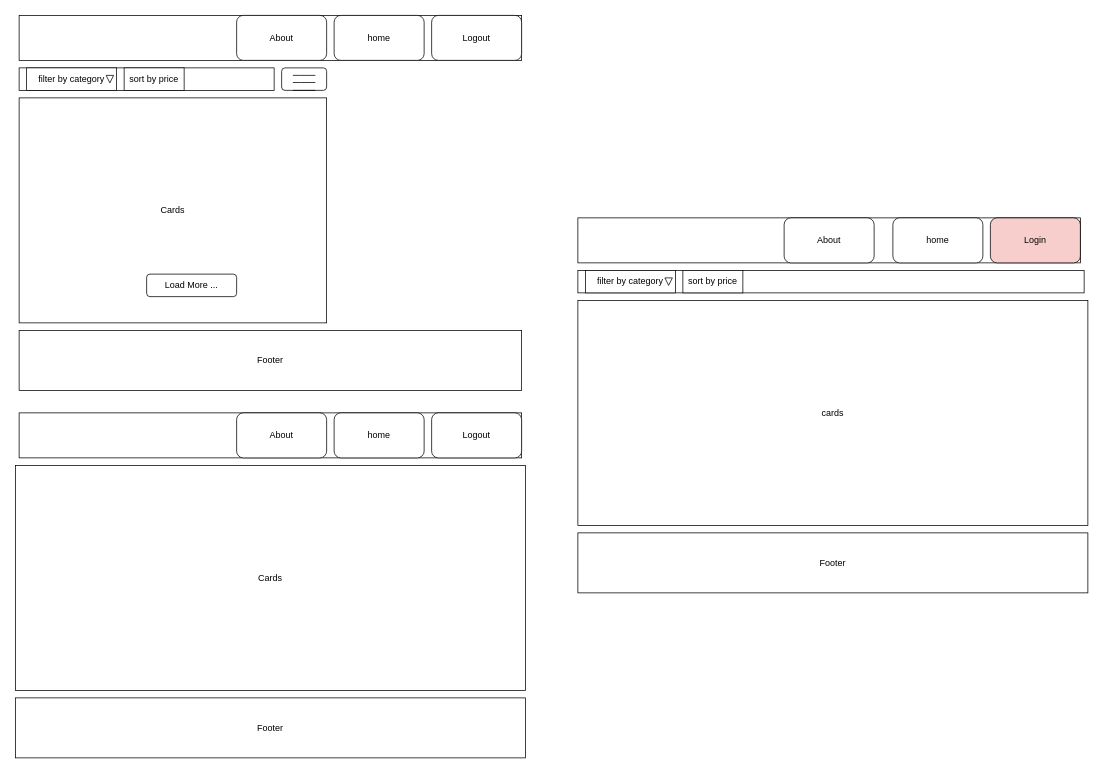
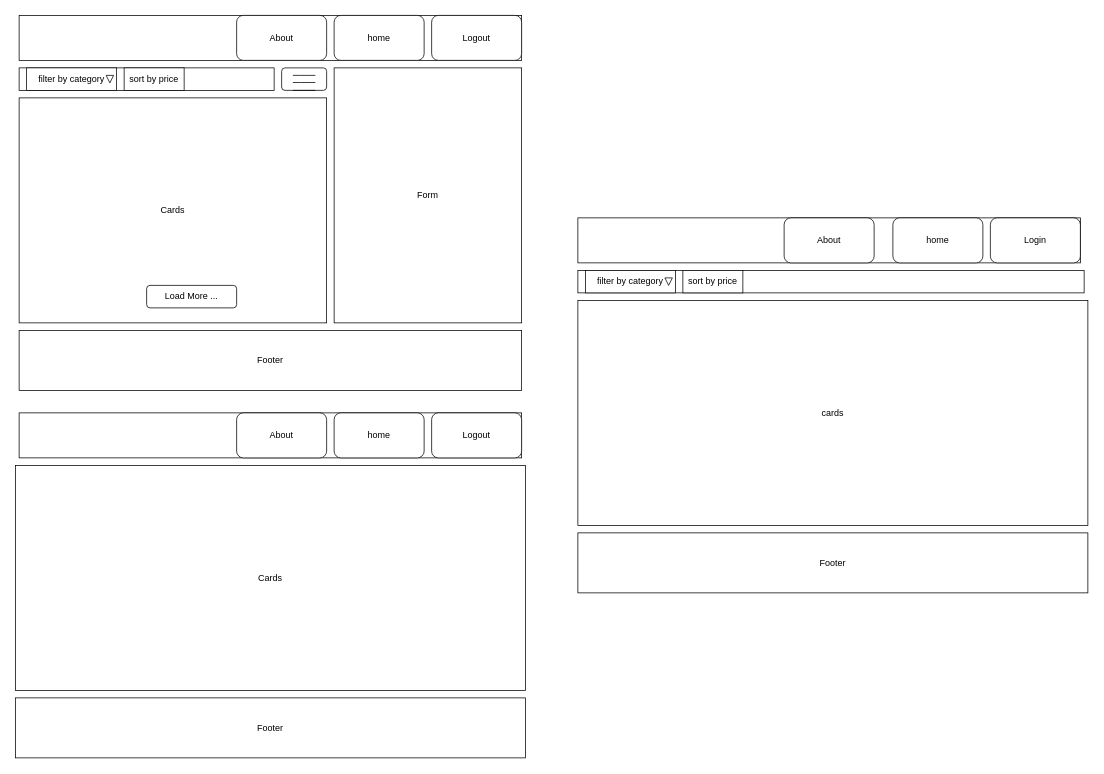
node "Form": added
node "Login": fillcolor #f8cecc -> #ffffff
node "Load More ...": moved (192, 285) -> (192, 297)
